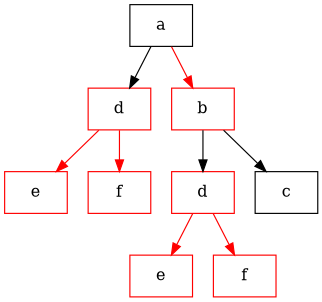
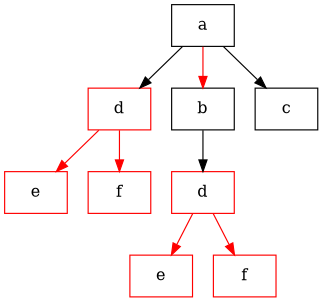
node "b": color red -> black
edge "b" -> "c": now "a" -> "c"
